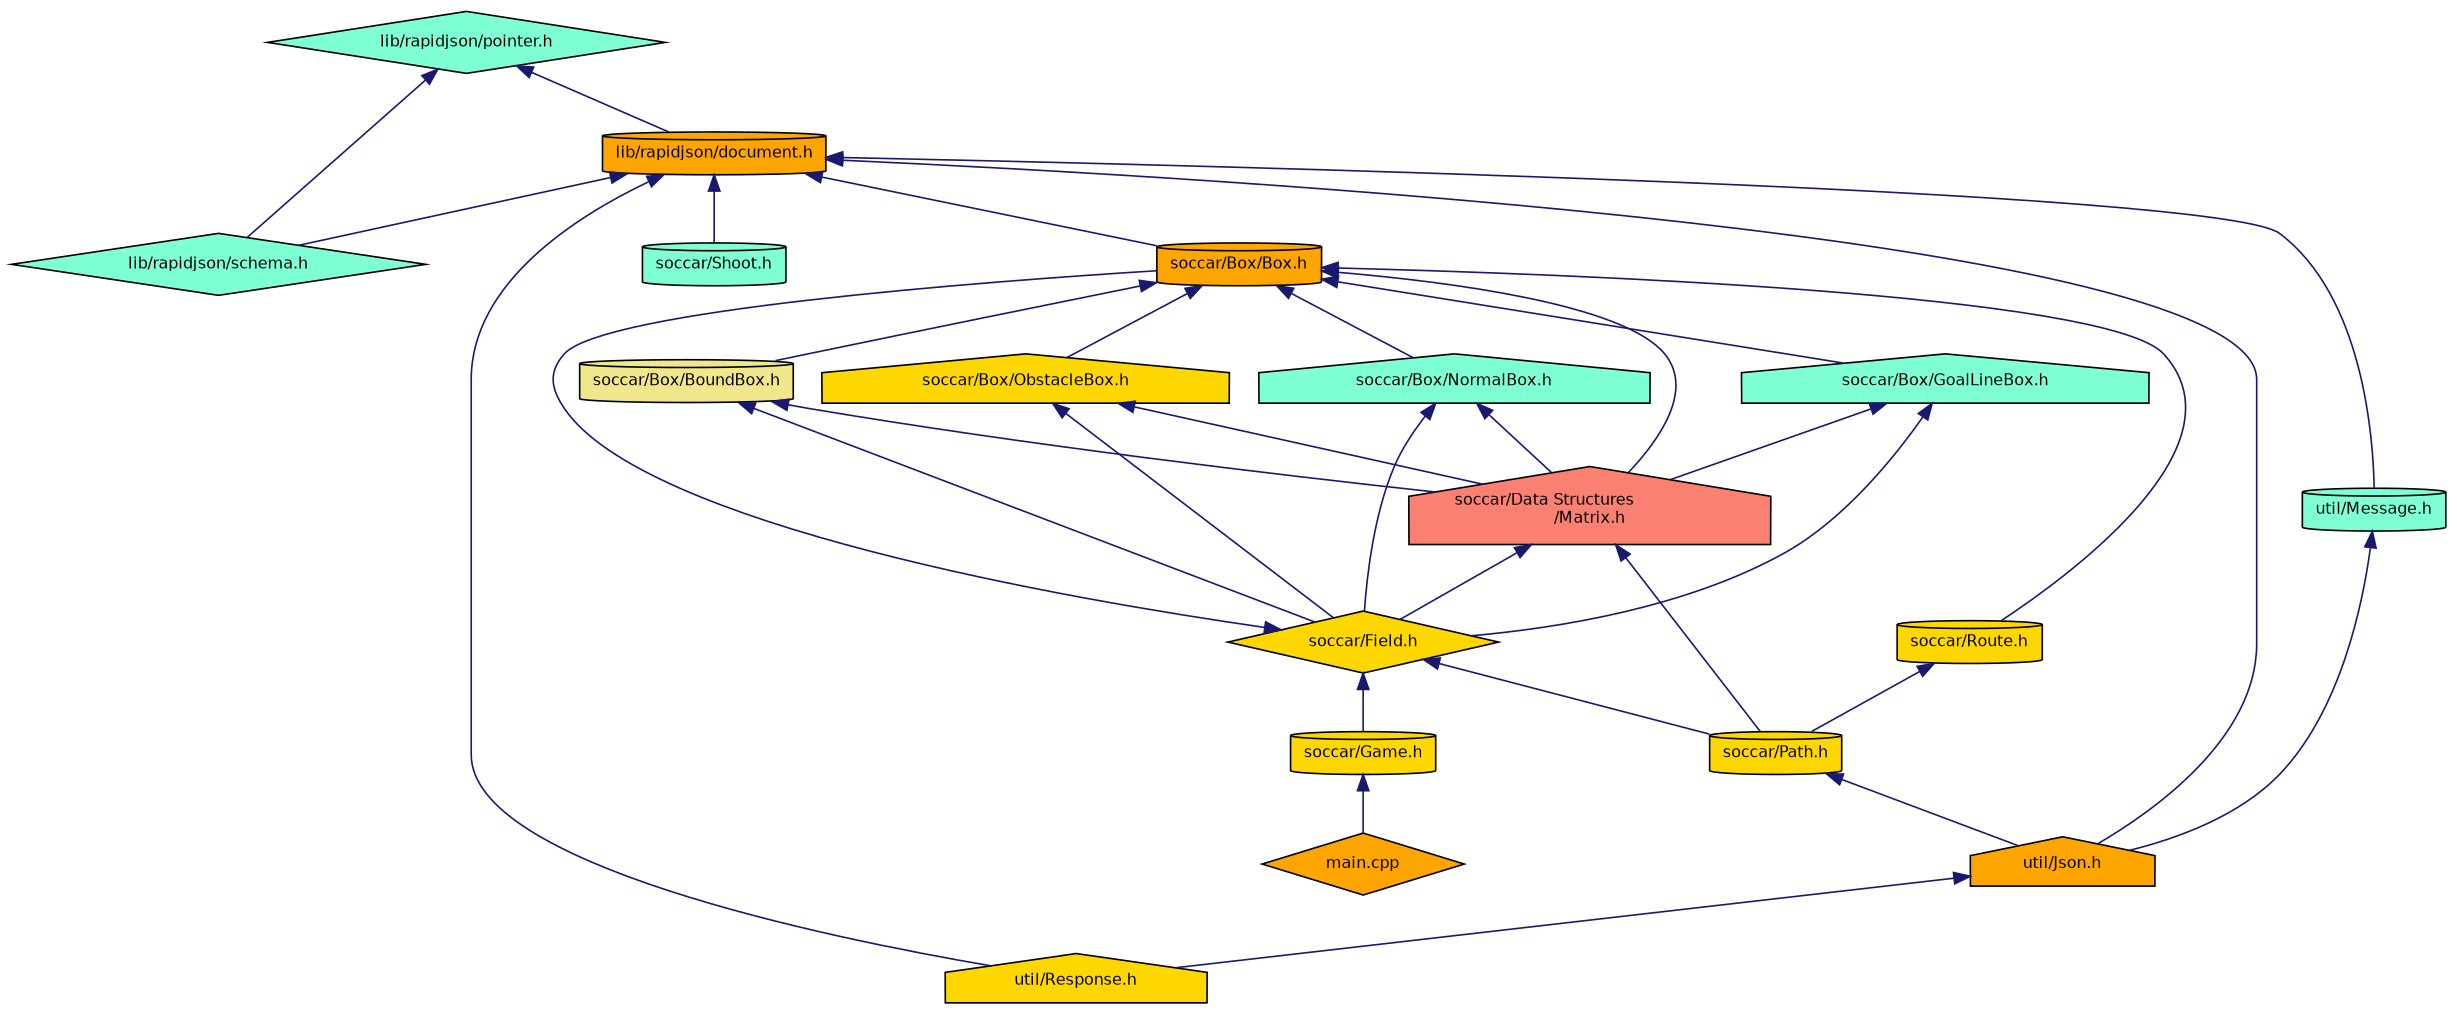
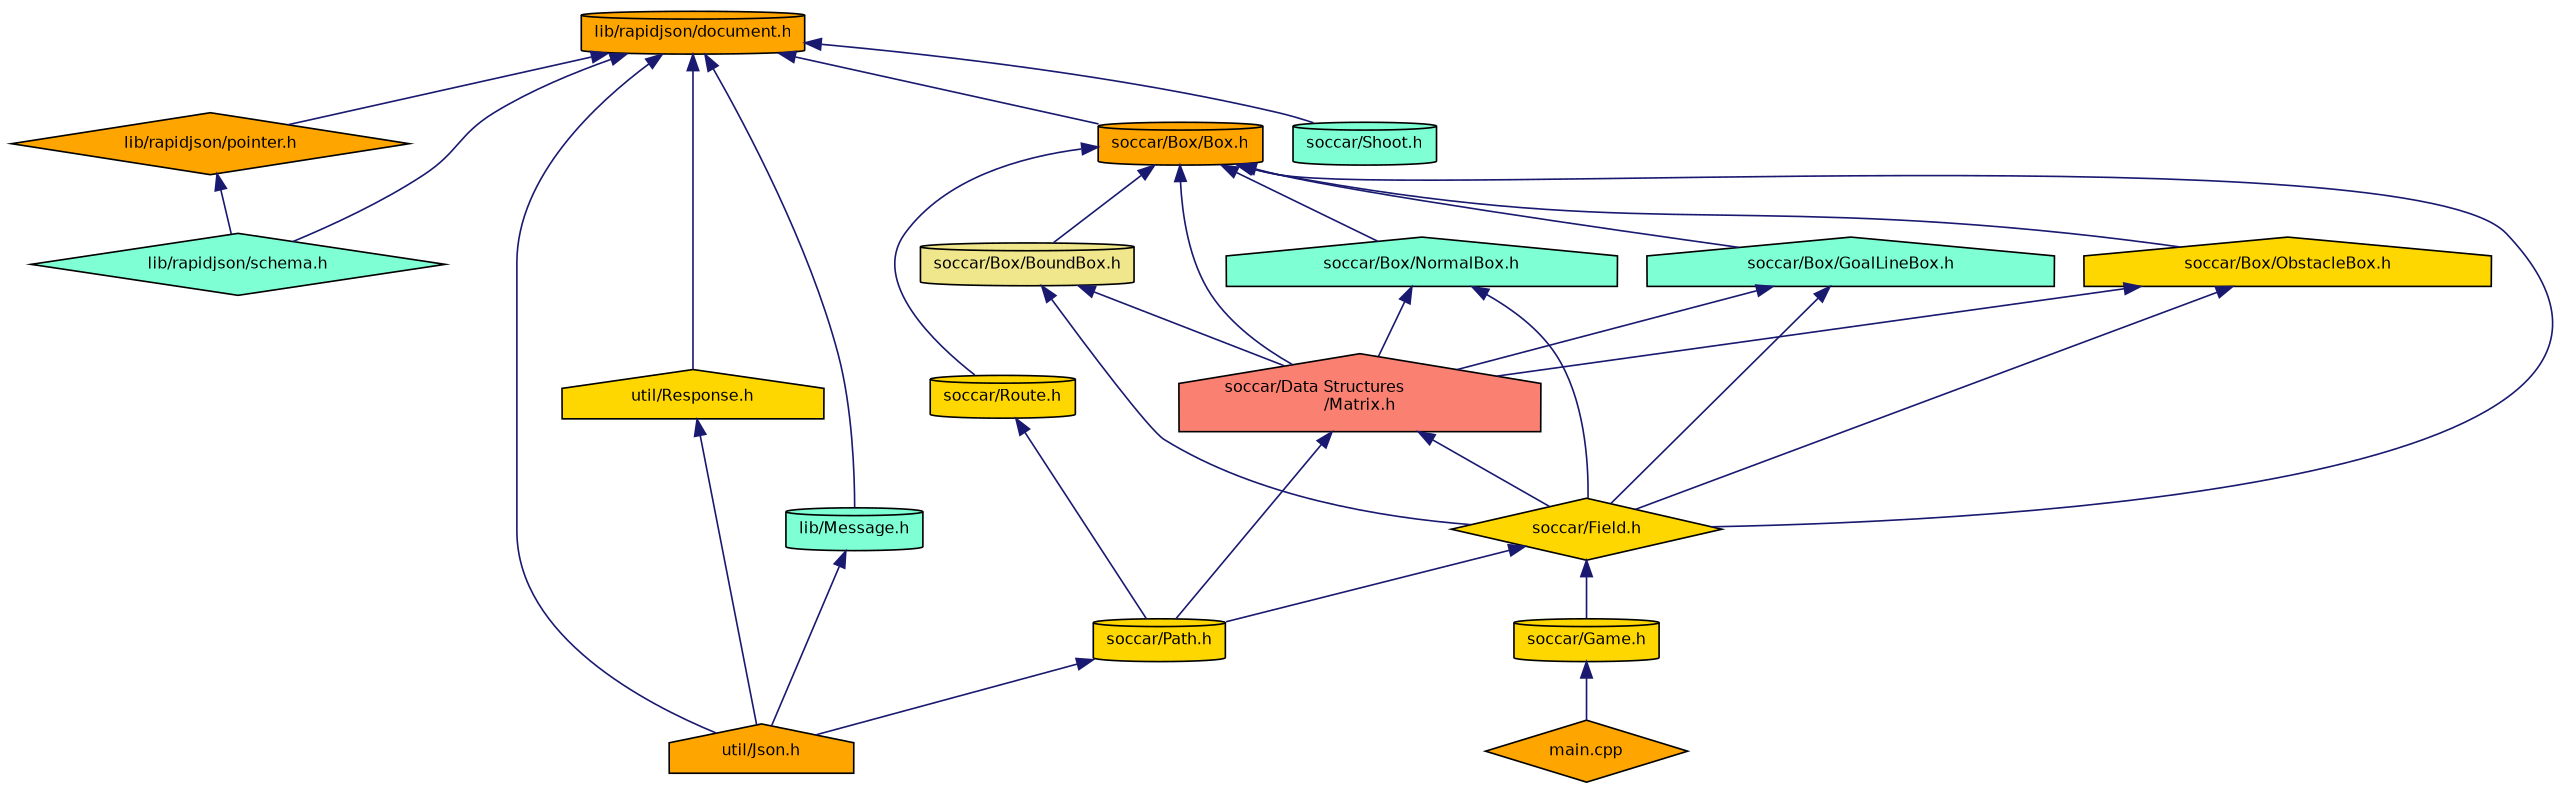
node "lib/rapidjson/pointer.h": fillcolor aquamarine -> orange
edge "lib/rapidjson/document.h" -> "lib/rapidjson/pointer.h": reversed
edge "soccar/Box/Box.h" -> "soccar/Field.h": reversed
node "util/Message.h": label "util/Message.h" -> "lib/Message.h"
edge "util/Response.h" -> "util/Json.h": reversed
